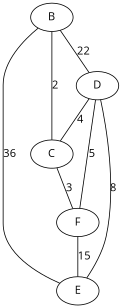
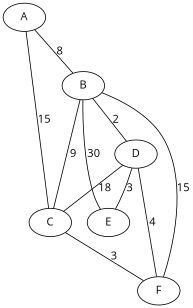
node "A": added
edge "B" -- "D": label "22" -> "2"
edge "B" -- "C": label "2" -> "9"
edge "D" -- "C": label "4" -> "18"
edge "B" -- "E": label "36" -> "30"
edge "D" -- "F": label "5" -> "4"
edge "D" -- "E": label "8" -> "3"
edge "F" -- "E": now "F" -- "B"
